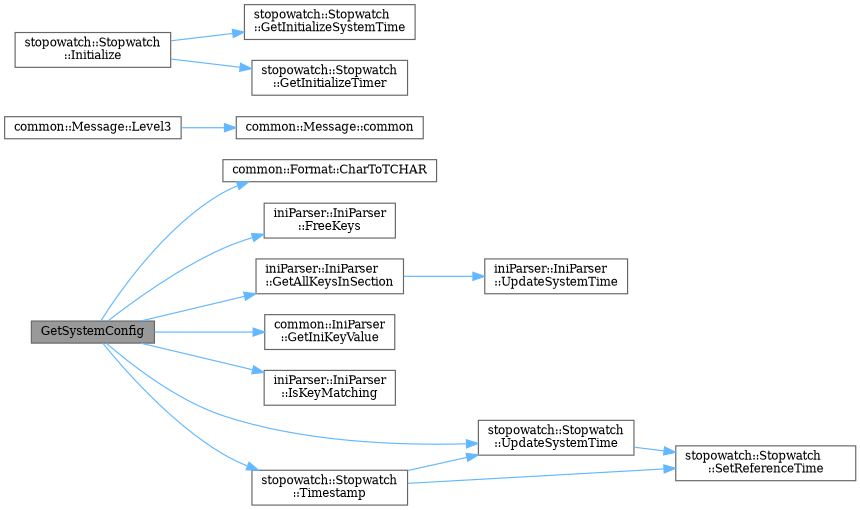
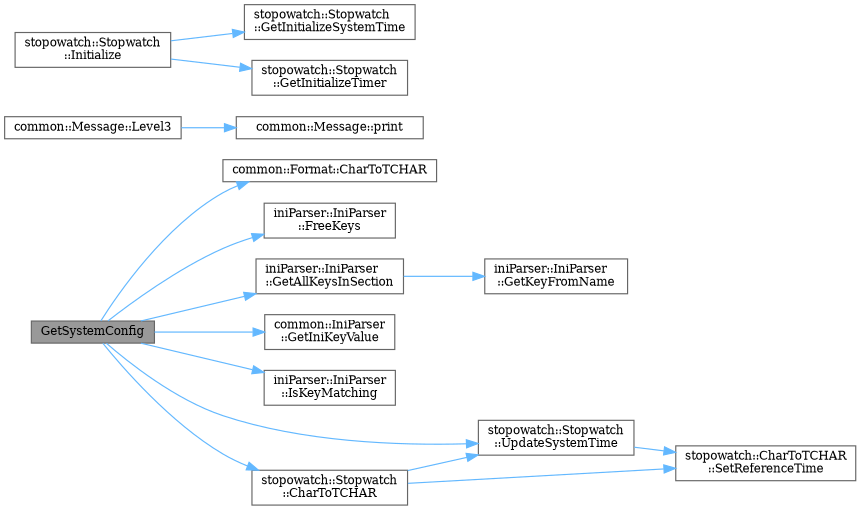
node "common::Message::common": label "common::Message::common" -> "common::Message::print"
node "iniParser::IniParser ::UpdateSystemTime": label "iniParser::IniParser ::UpdateSystemTime" -> "iniParser::IniParser ::GetKeyFromName"
node "stopowatch::Stopwatch ::SetReferenceTime": label "stopowatch::Stopwatch ::SetReferenceTime" -> "stopowatch::CharToTCHAR ::SetReferenceTime"
node "stopowatch::Stopwatch ::Timestamp": label "stopowatch::Stopwatch ::Timestamp" -> "stopowatch::Stopwatch ::CharToTCHAR"
